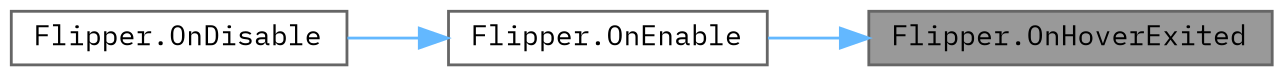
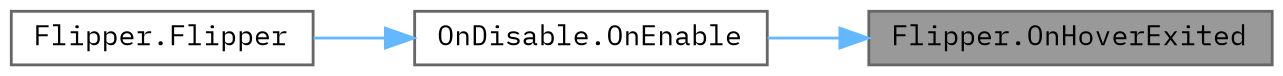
node "Flipper.OnDisable": label "Flipper.OnDisable" -> "Flipper.Flipper"
node "Flipper.OnEnable": label "Flipper.OnEnable" -> "OnDisable.OnEnable"
